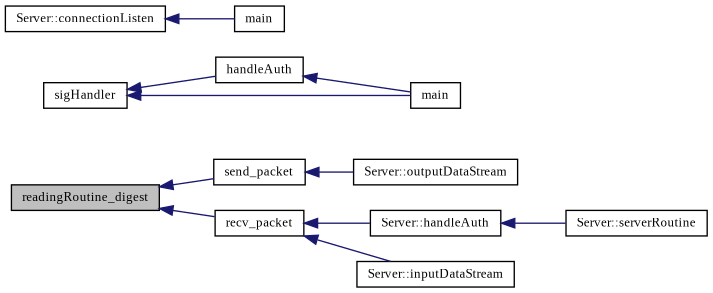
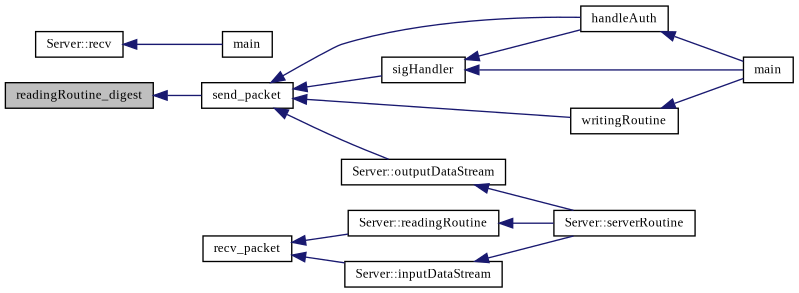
node "Server::connectionListen": label "Server::connectionListen" -> "Server::recv"
edge "handleAuth" -> "send_packet": added
edge "sigHandler" -> "send_packet": added
node "writingRoutine": added
edge "Server::serverRoutine" -> "Server::outputDataStream": added
edge "recv_packet" -> "readingRoutine_digest": removed
node "Server::handleAuth": label "Server::handleAuth" -> "Server::readingRoutine"
edge "Server::serverRoutine" -> "Server::inputDataStream": added
